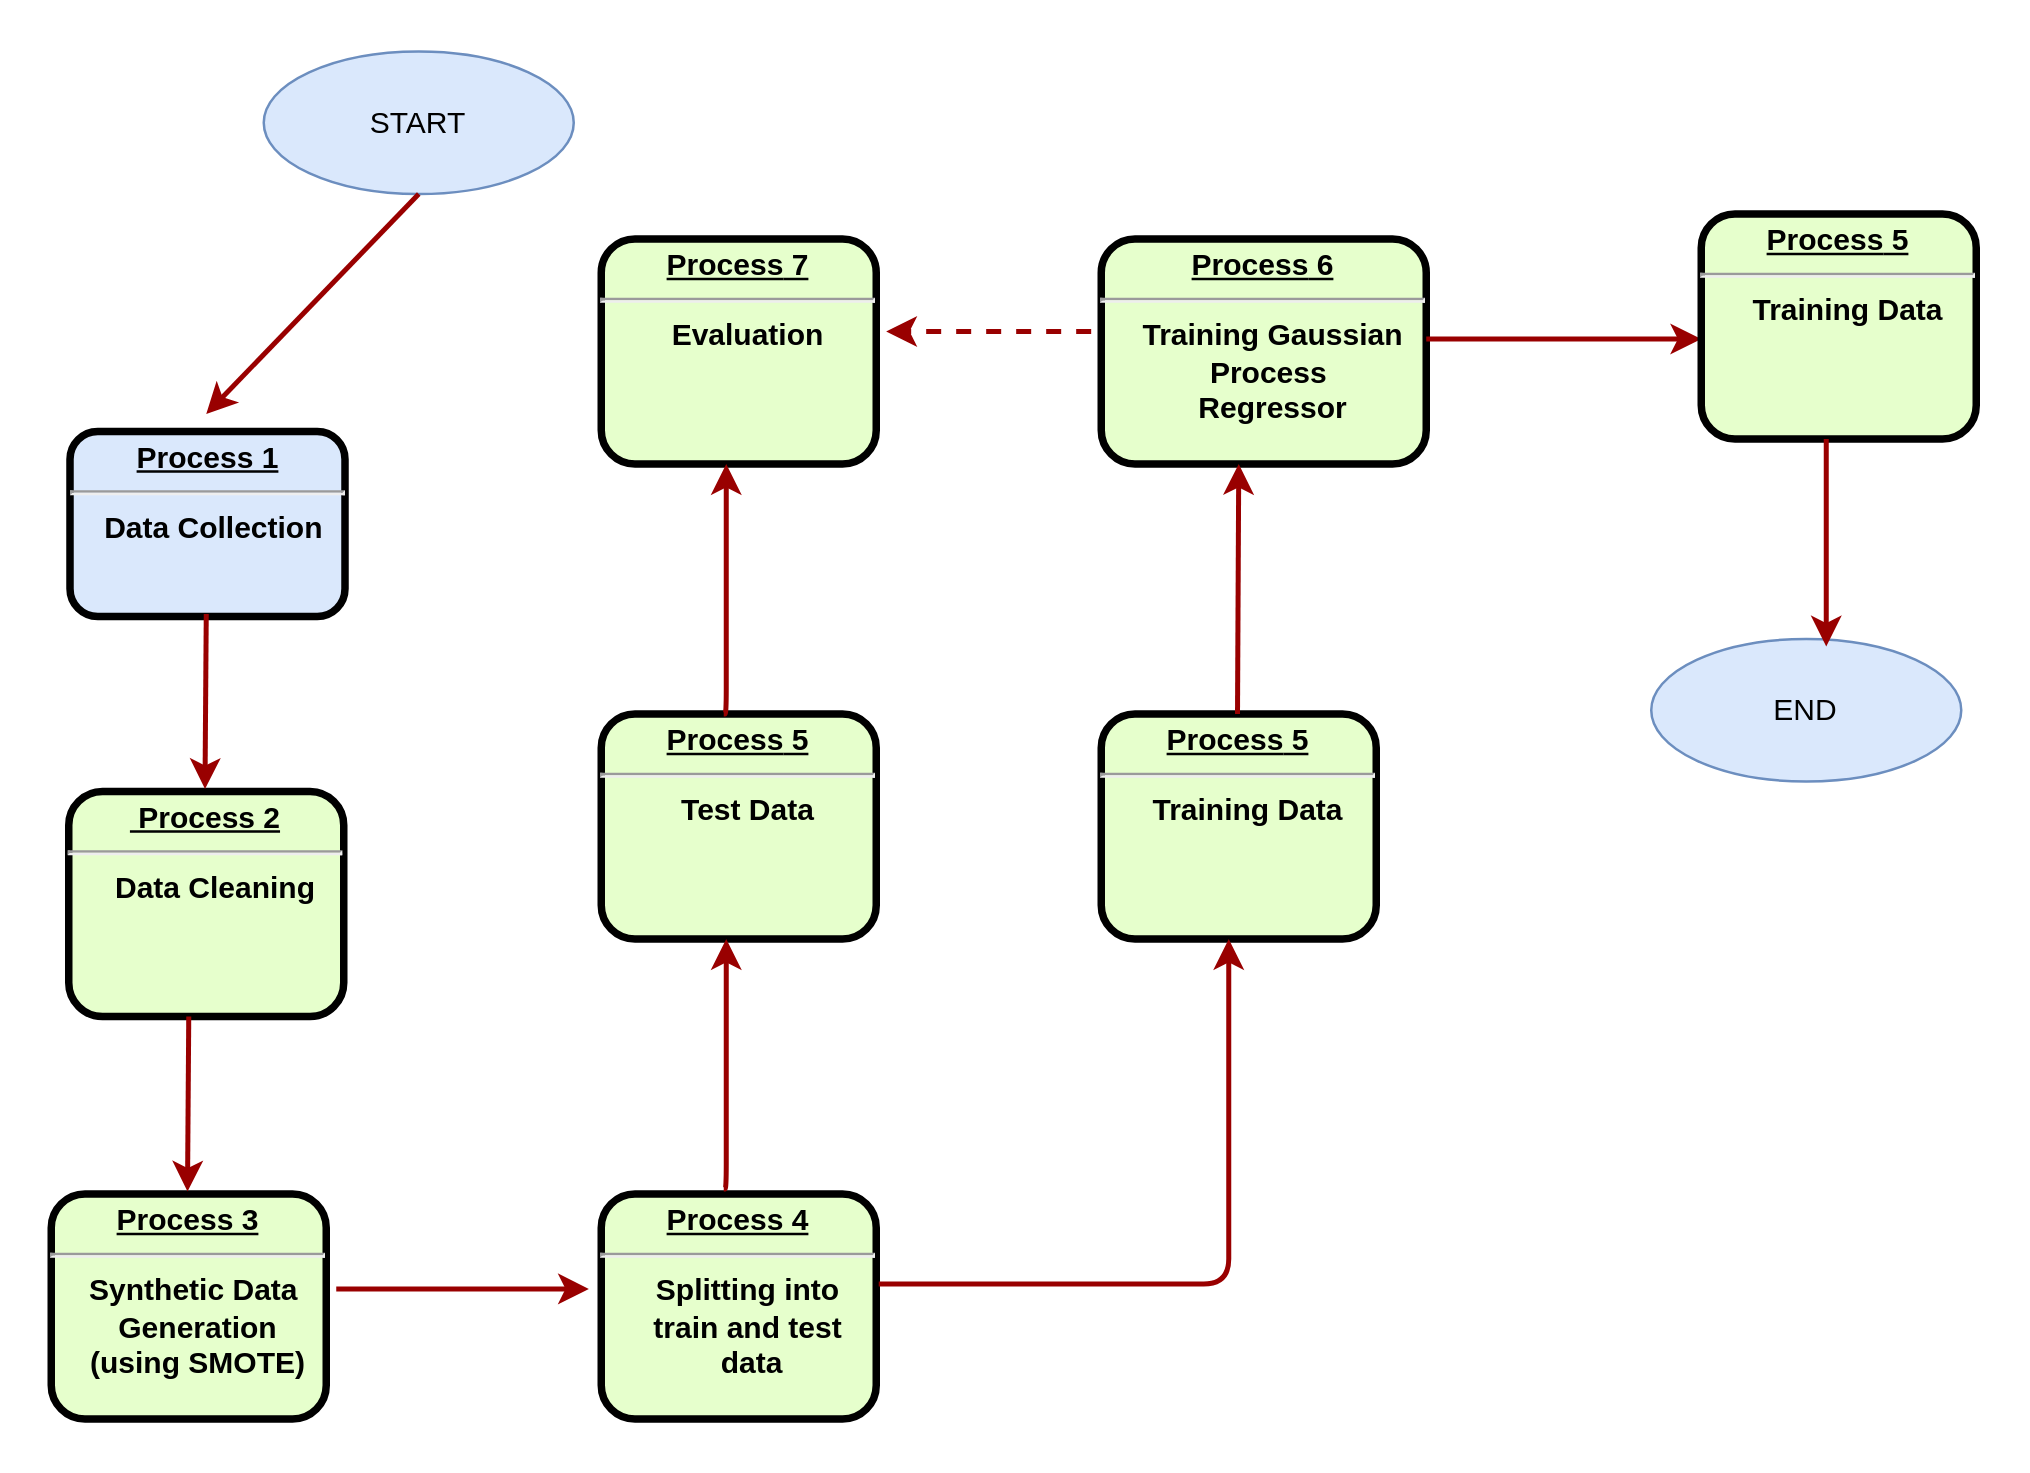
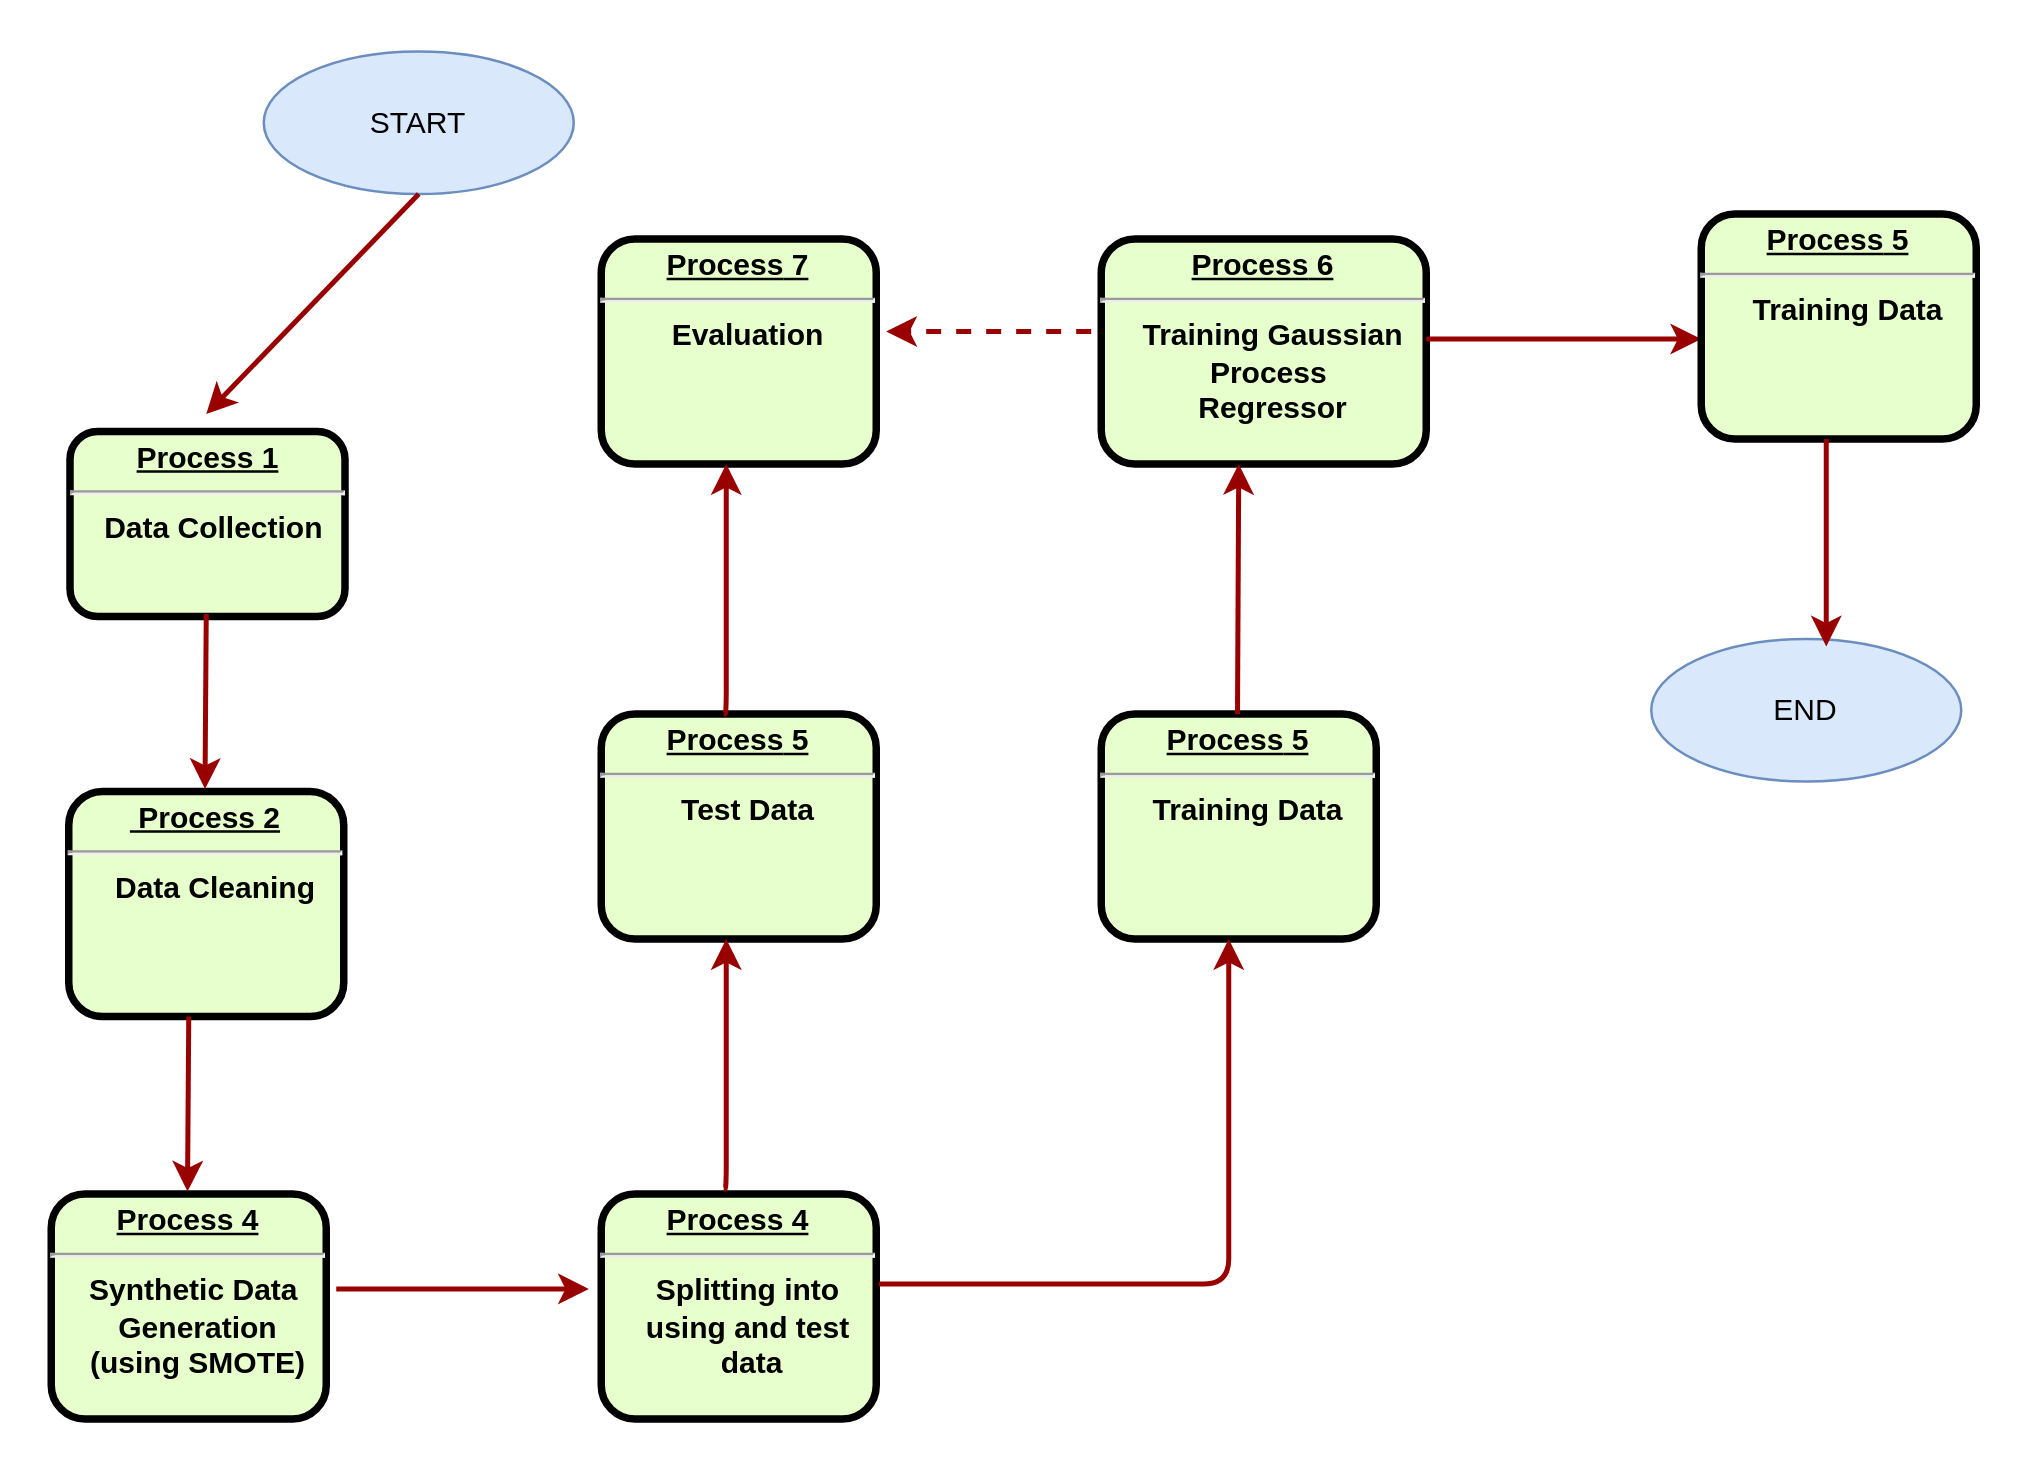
node "Process 1 Data Collection": fillcolor #dae8fc -> #e6ffcc
node "Process 3 Synthetic Data Generation (using SMOTE)": label "Process 3 Synthetic Data Generation (using SMOTE)" -> "Process 4 Synthetic Data Generation (using SMOTE)"
node "Process 4 Splitting into train and test data": label "Process 4 Splitting into train and test data" -> "Process 4 Splitting into using and test data"
